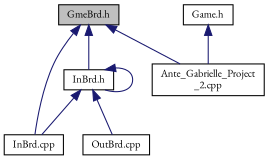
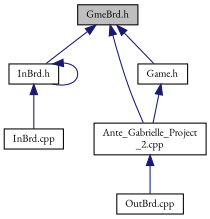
edge "InBrd.cpp" -> "GmeBrd.h": now "Game.h" -> "GmeBrd.h"
edge "OutBrd.cpp" -> "InBrd.h": now "OutBrd.cpp" -> "Ante_Gabrielle_Project _2.cpp"
